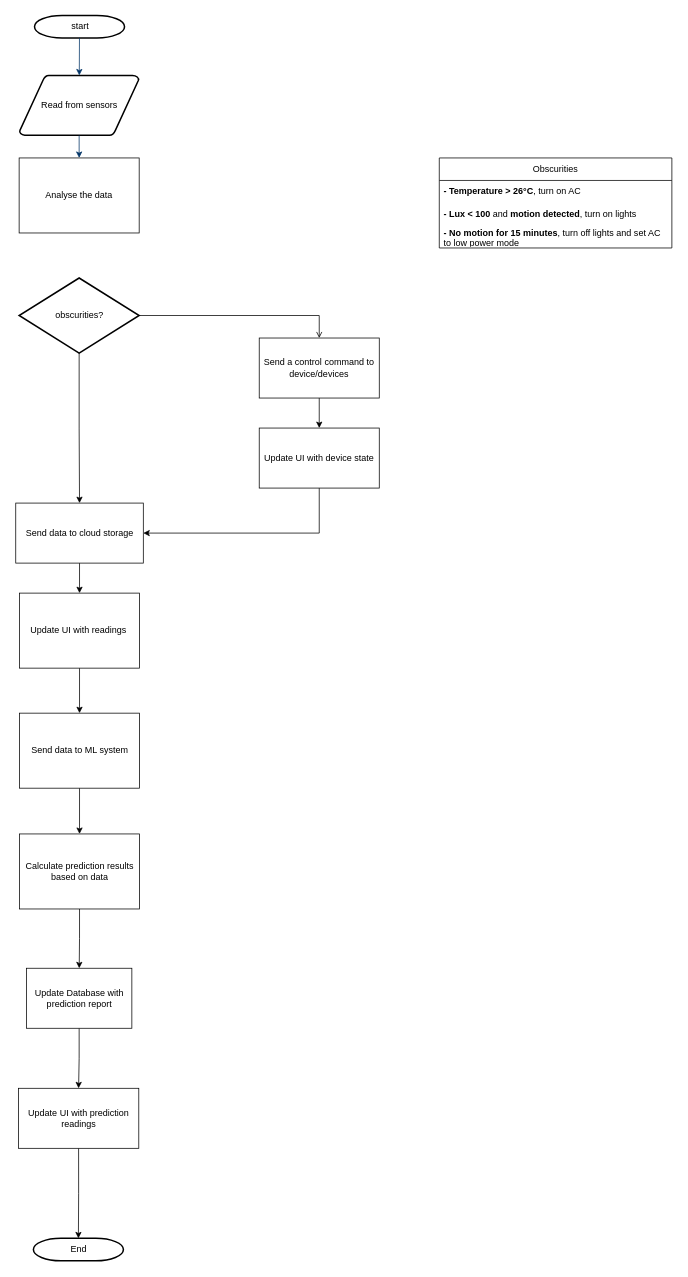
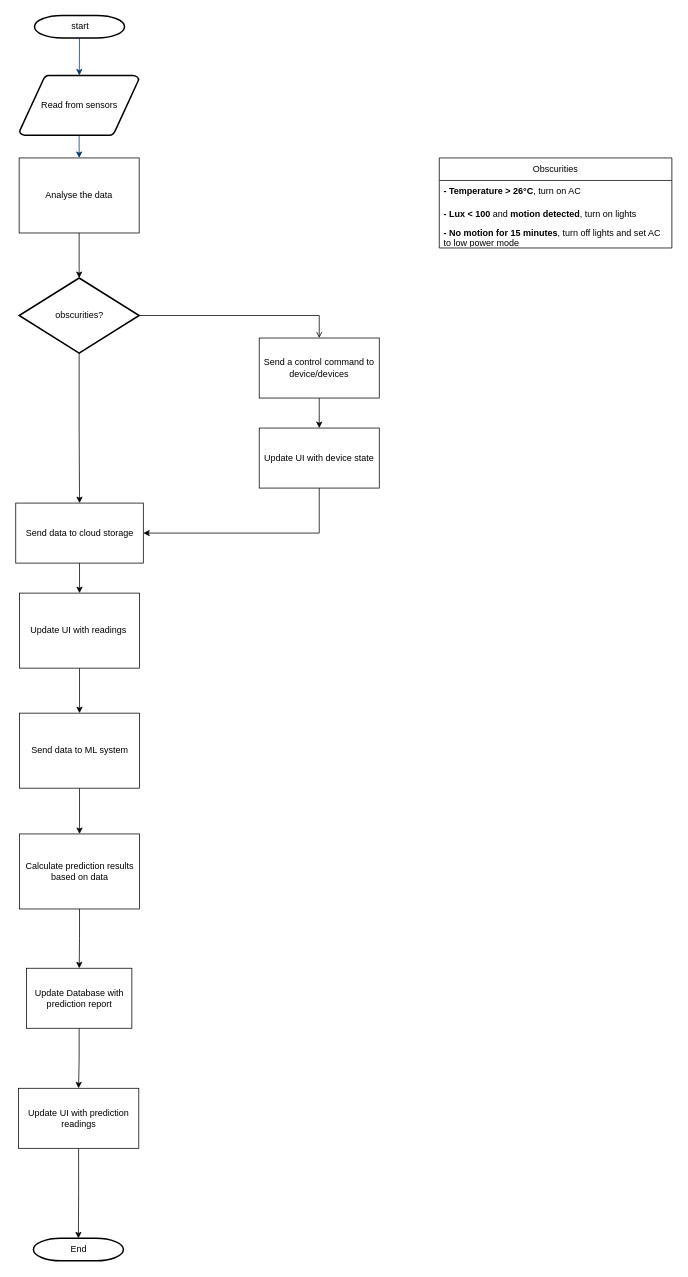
edge "Analyse the data" -> "obscurities?": added
